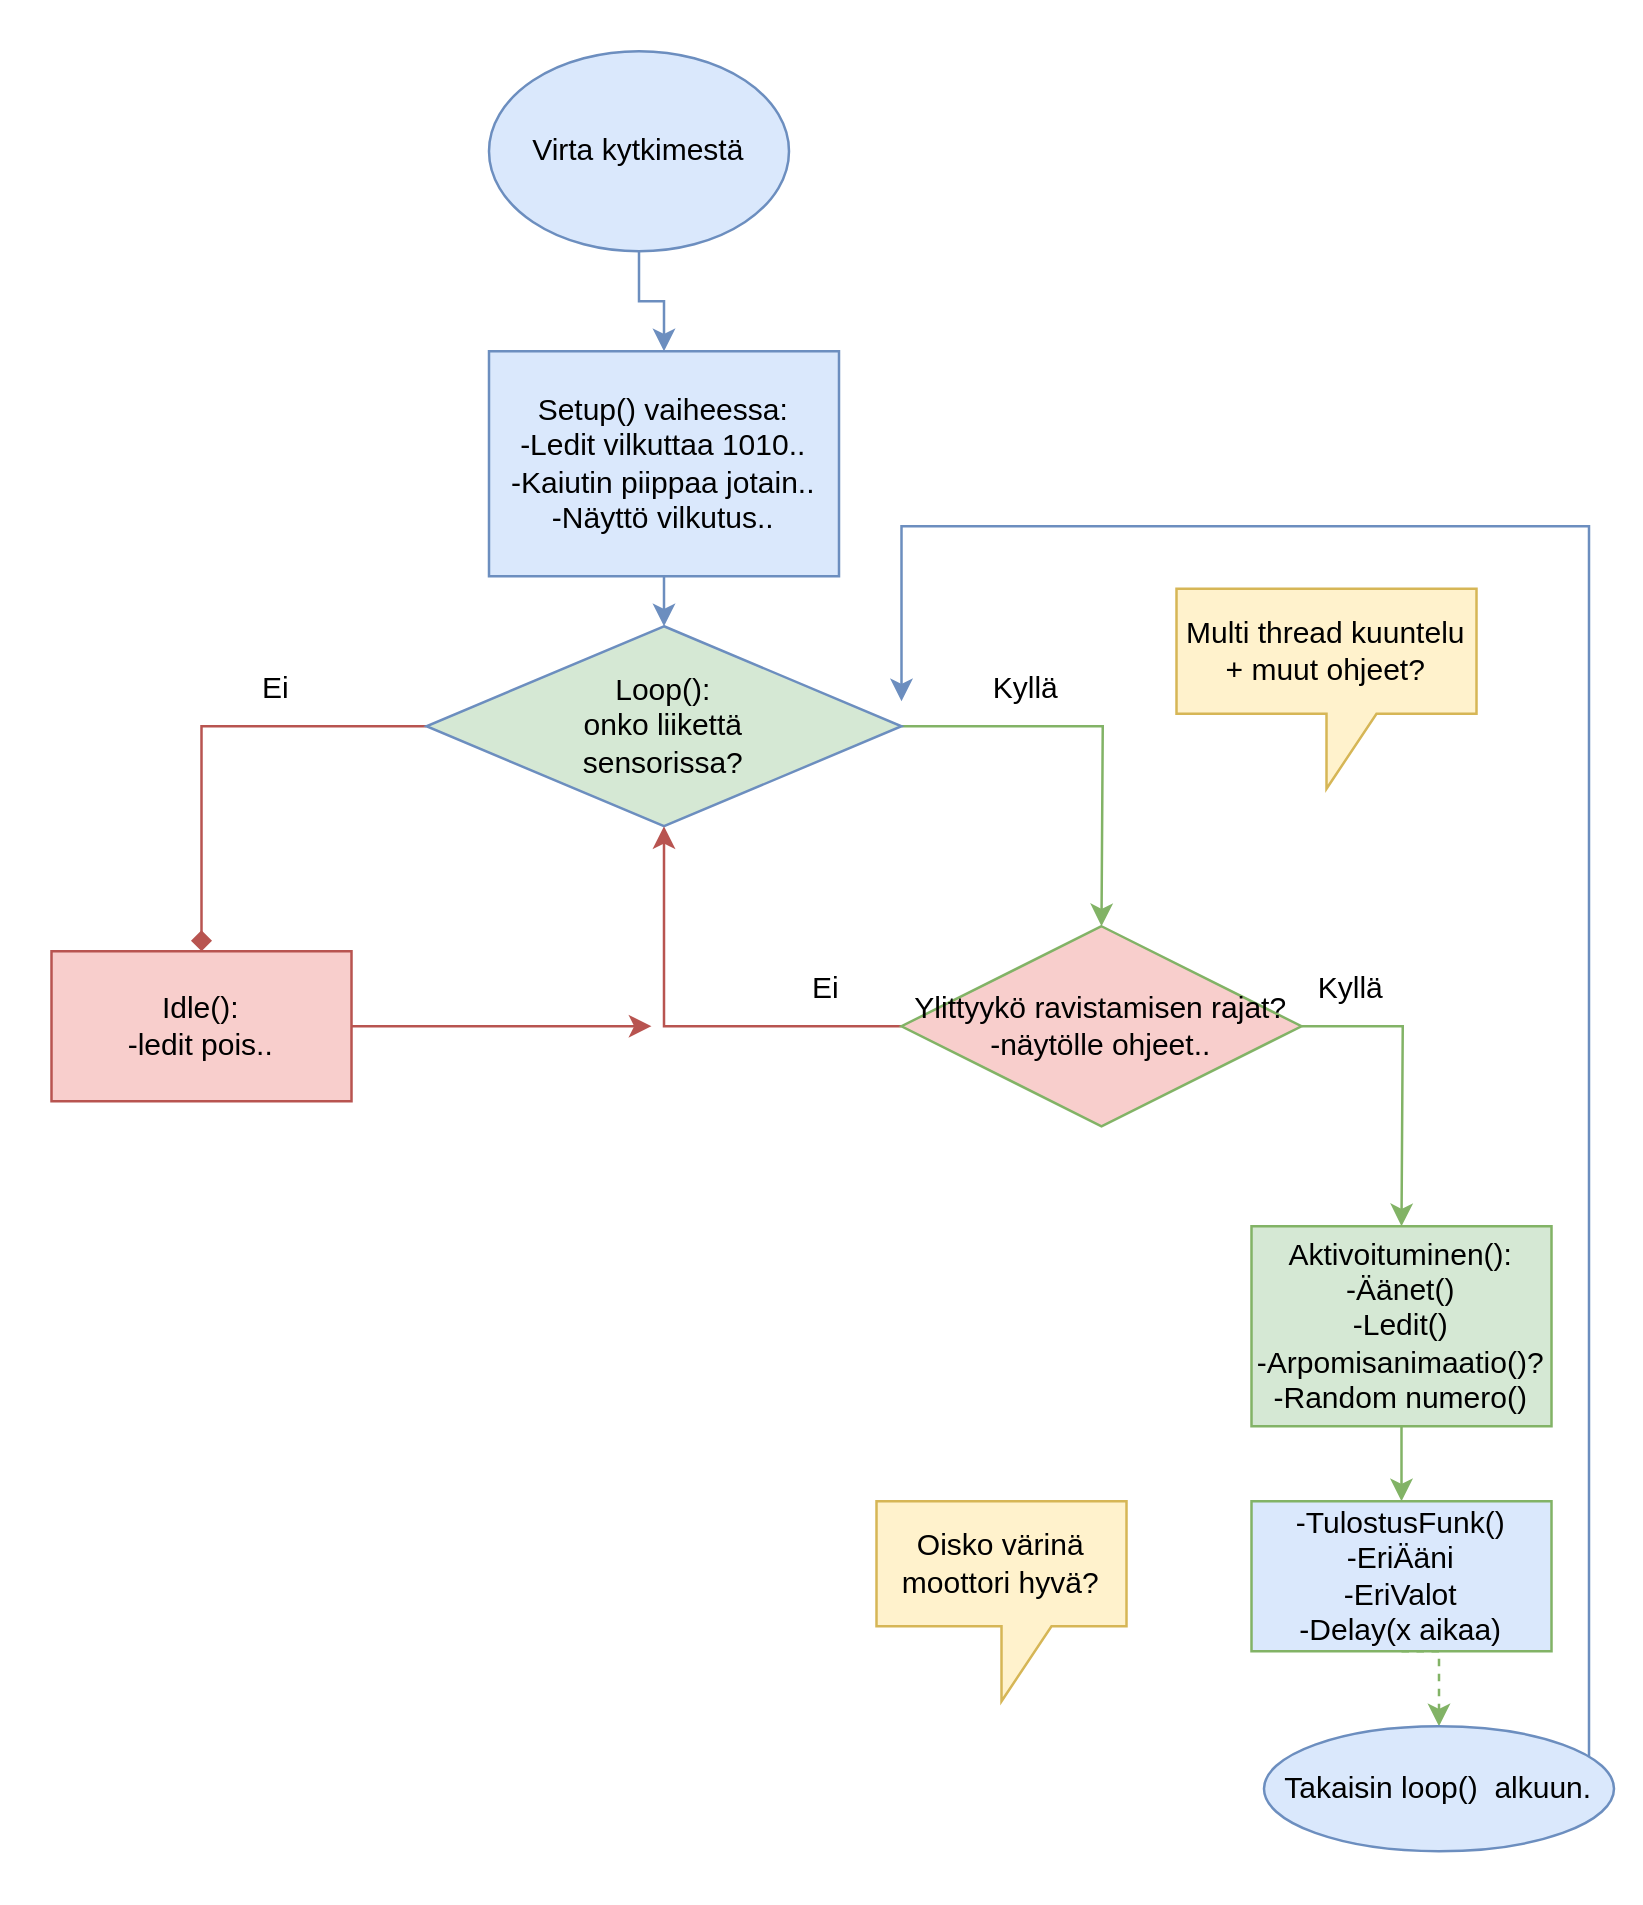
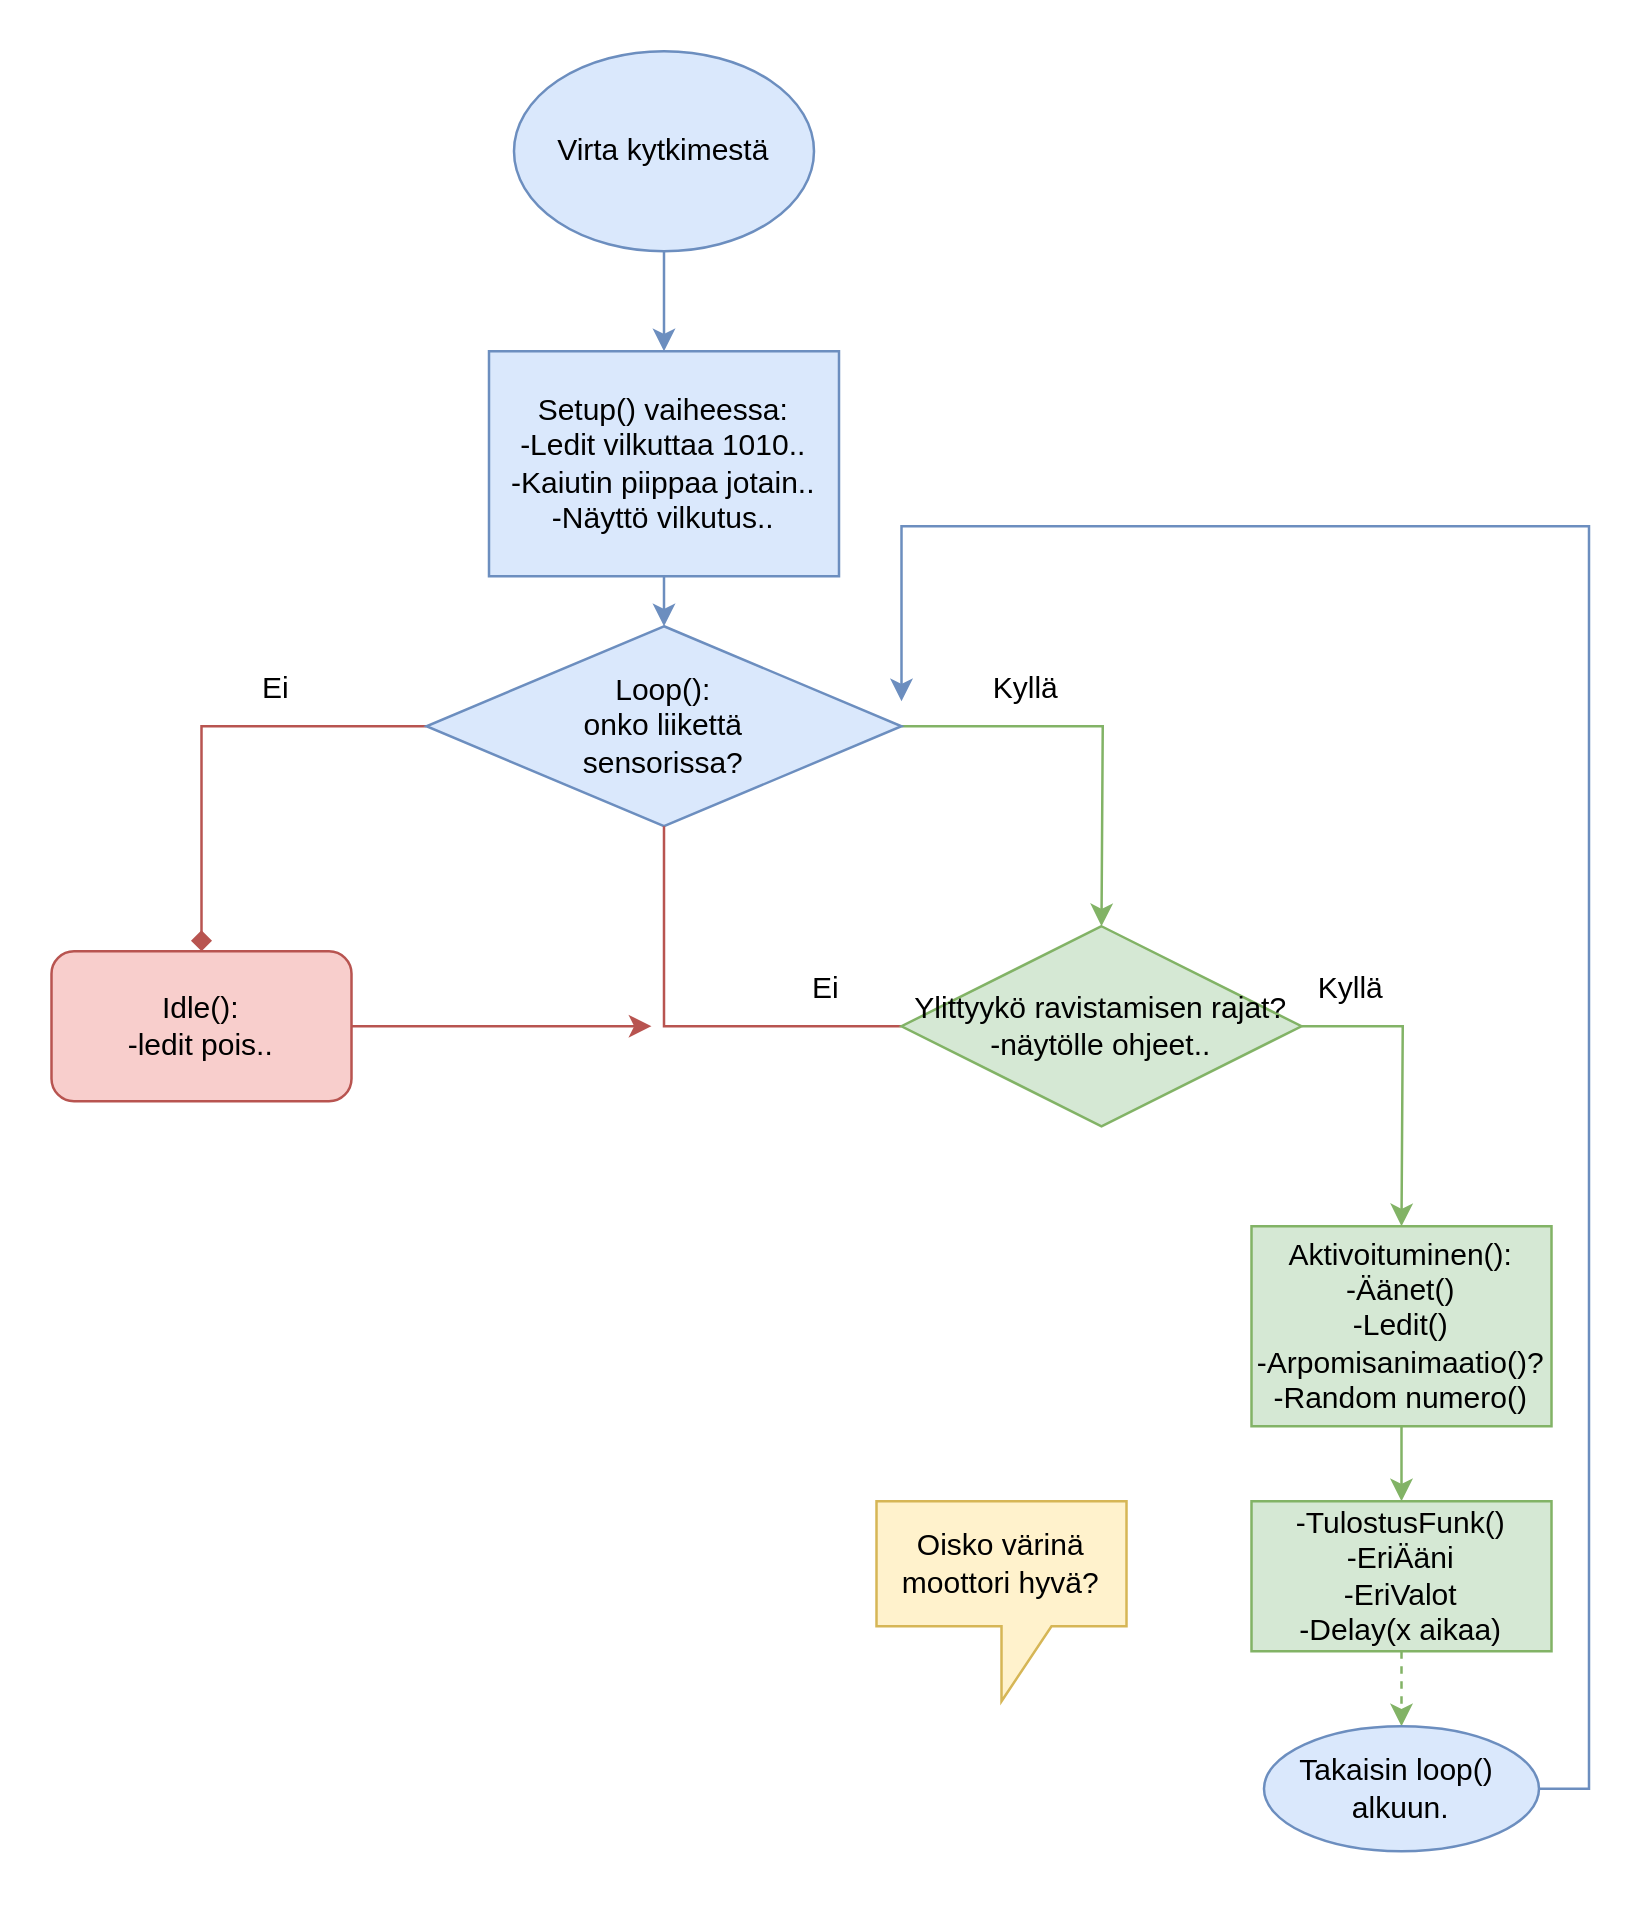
node "Virta kytkimestä": moved (639, 151) -> (664, 151)
node "Multi thread kuuntelu + muut ohjeet?": removed
node "Loop(): onko liikettä sensorissa?": fillcolor #d5e8d4 -> #dae8fc
edge "Ylittyykö ravistamisen rajat? -näytölle ohjeet.." -> "Loop(): onko liikettä sensorissa?": arrowhead classic -> none
node "Idle(): -ledit pois..": shape rectangle -> rounded rectangle
node "Ylittyykö ravistamisen rajat? -näytölle ohjeet..": fillcolor #f8cecc -> #d5e8d4
node "-TulostusFunk() -EriÄäni -EriValot -Delay(x aikaa)": fillcolor #dae8fc -> #d5e8d4
node "Takaisin loop() alkuun.": size 350x125 -> 275x125
